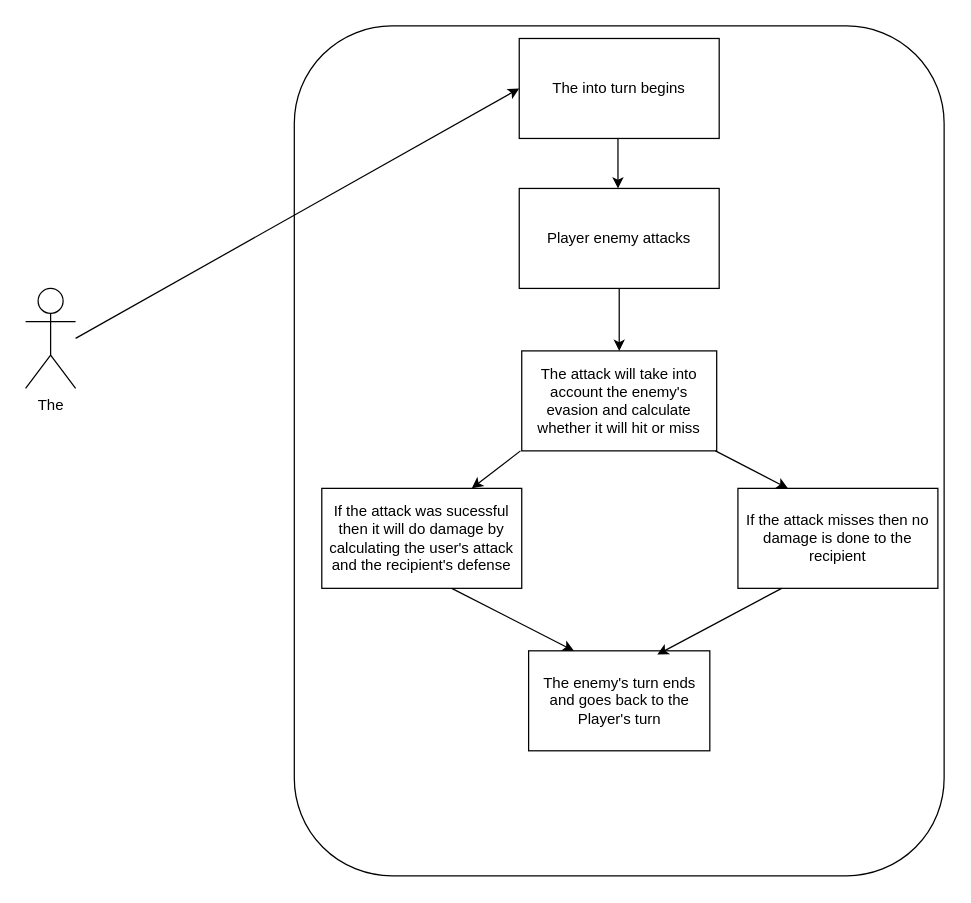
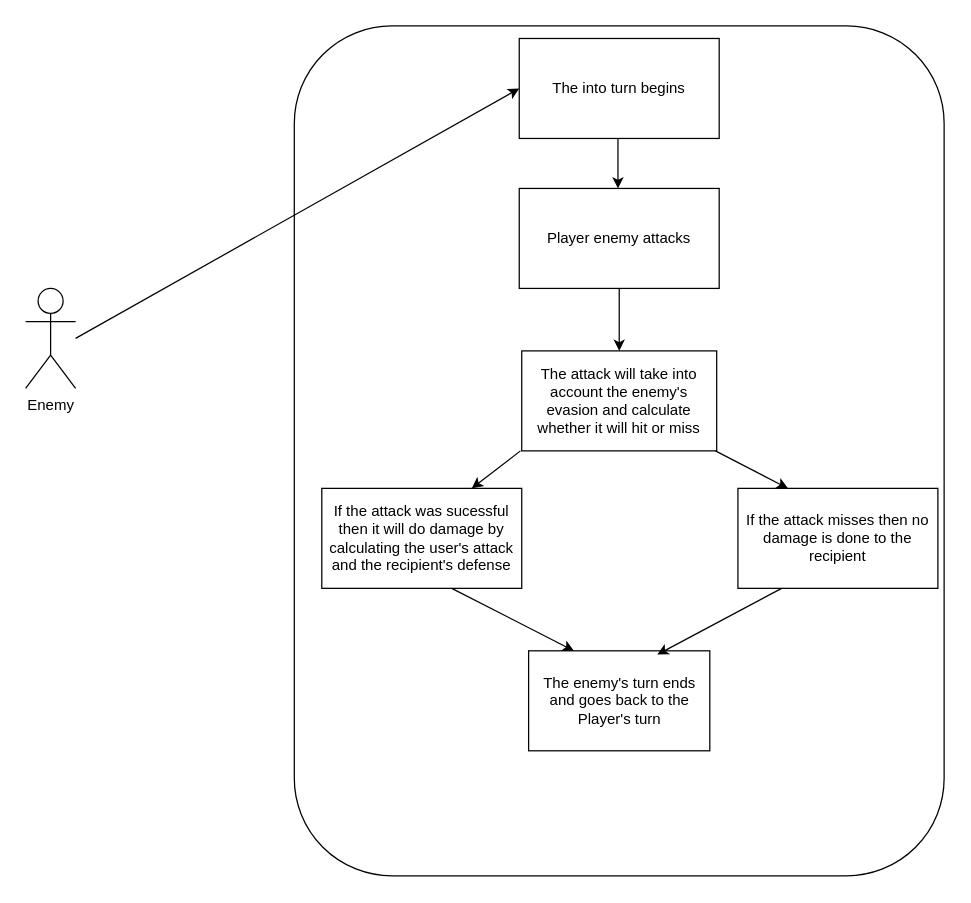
node "The": label "The" -> "Enemy"
